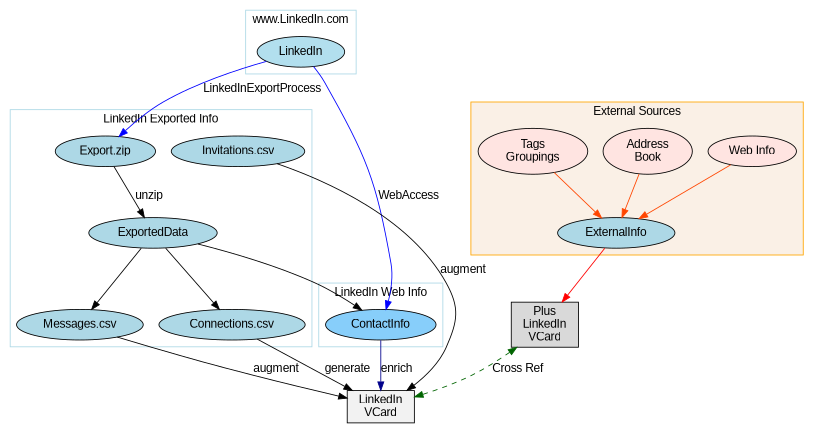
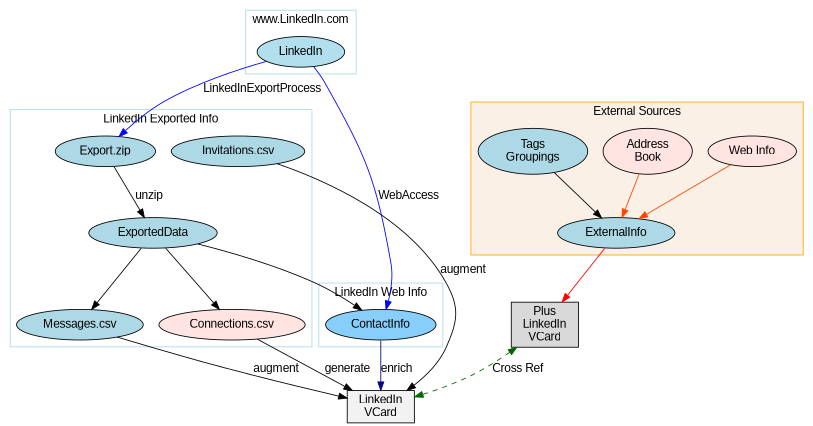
node "Tags Groupings": fillcolor mistyrose -> lightblue
edge "Tags Groupings" -> "ExternalInfo": color orangered -> black
node "Connections.csv": fillcolor lightblue -> mistyrose
